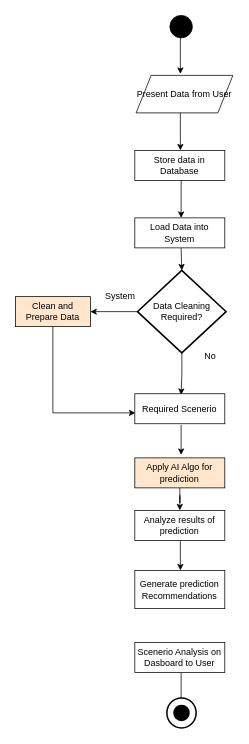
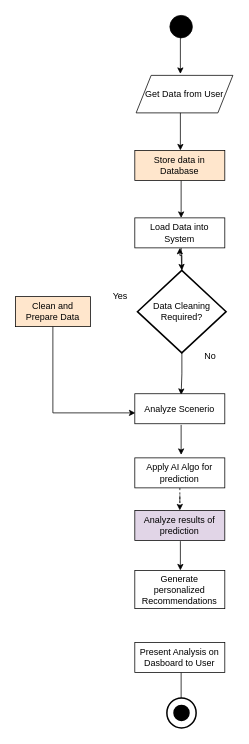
node "Present Data from User": label "Present Data from User" -> "Get Data from User"
node "Store data in Database": fillcolor #ffffff -> #ffe6cc
node "System": label "System" -> "Yes"
edge "Data Cleaning Required?" -> "Clean and Prepare Data": now "Data Cleaning Required?" -> "Load Data into System"
node "Required Scenerio": label "Required Scenerio" -> "Analyze Scenerio"
node "Apply AI Algo for prediction": fillcolor #ffe6cc -> #ffffff
edge "Apply AI Algo for prediction" -> "Analyze results of prediction": style solid -> dashed
node "Analyze results of prediction": fillcolor #ffffff -> #e1d5e7
node "Generate prediction Recommendations": label "Generate prediction Recommendations" -> "Generate personalized Recommendations"
node "Scenerio Analysis on Dasboard to User": label "Scenerio Analysis on Dasboard to User" -> "Present Analysis on Dasboard to User"
